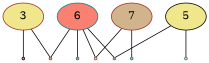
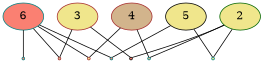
node "7": label "7" -> "4"
node "2": added
